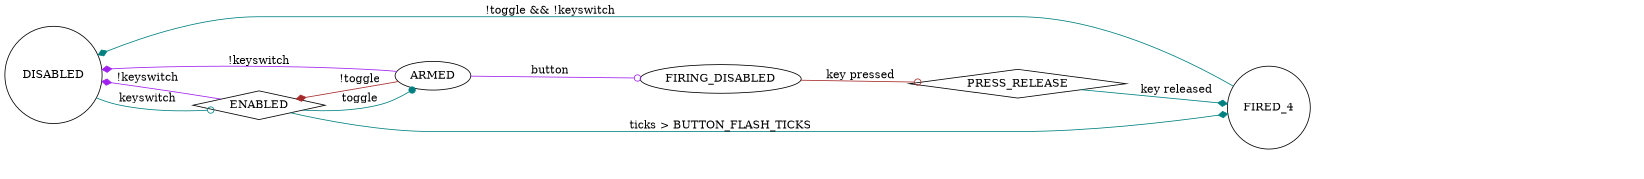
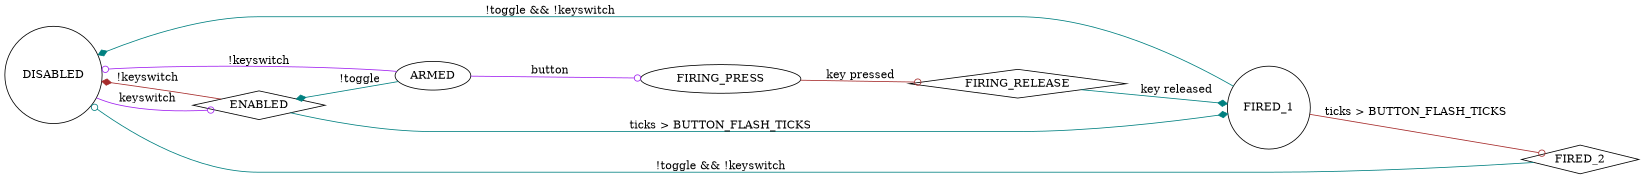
edge "ARMED" -> "DISABLED": arrowhead diamond -> odot
node "FIRING_DISABLED": label "FIRING_DISABLED" -> "FIRING_PRESS"
node "PRESS_RELEASE": label "PRESS_RELEASE" -> "FIRING_RELEASE"
edge "ARMED" -> "ENABLED": color brown -> teal
edge "ENABLED" -> "DISABLED": color purple -> brown
node "FIRED_4": label "FIRED_4" -> "FIRED_1"
edge "ENABLED" -> "ARMED": removed, label "toggle"
edge "DISABLED" -> "ENABLED": color teal -> purple
node "FIRED_2": added
